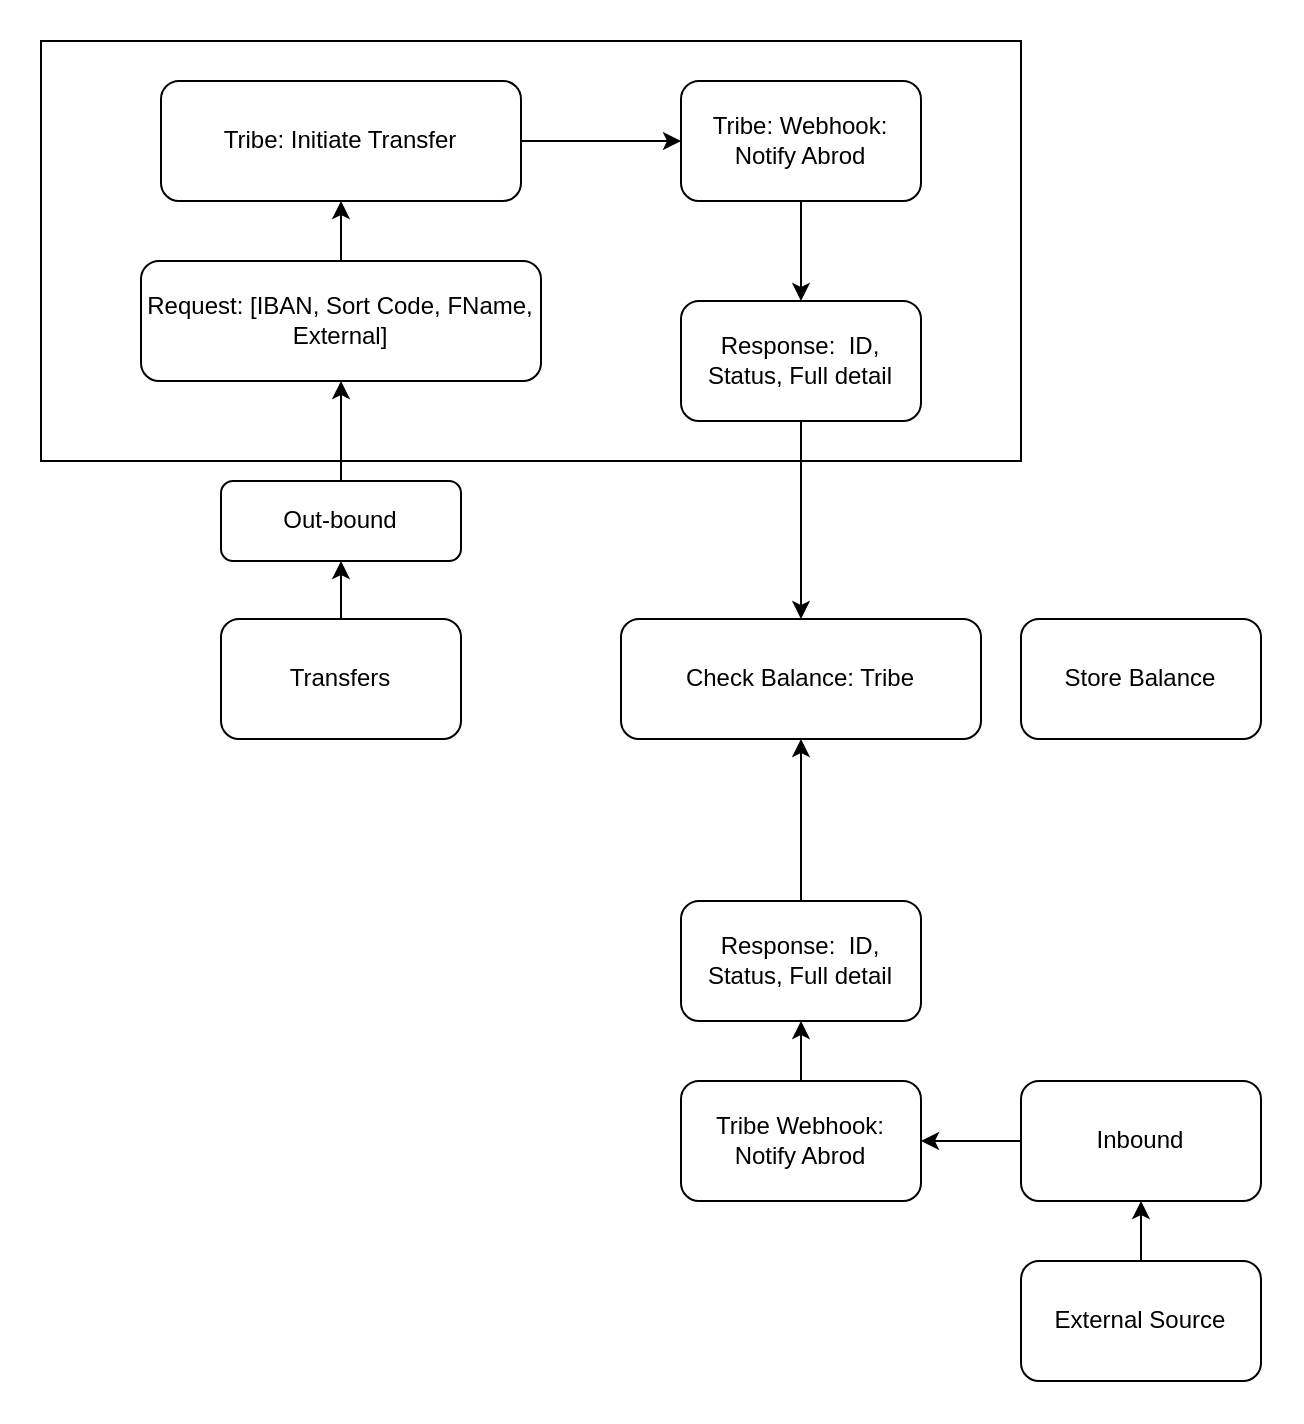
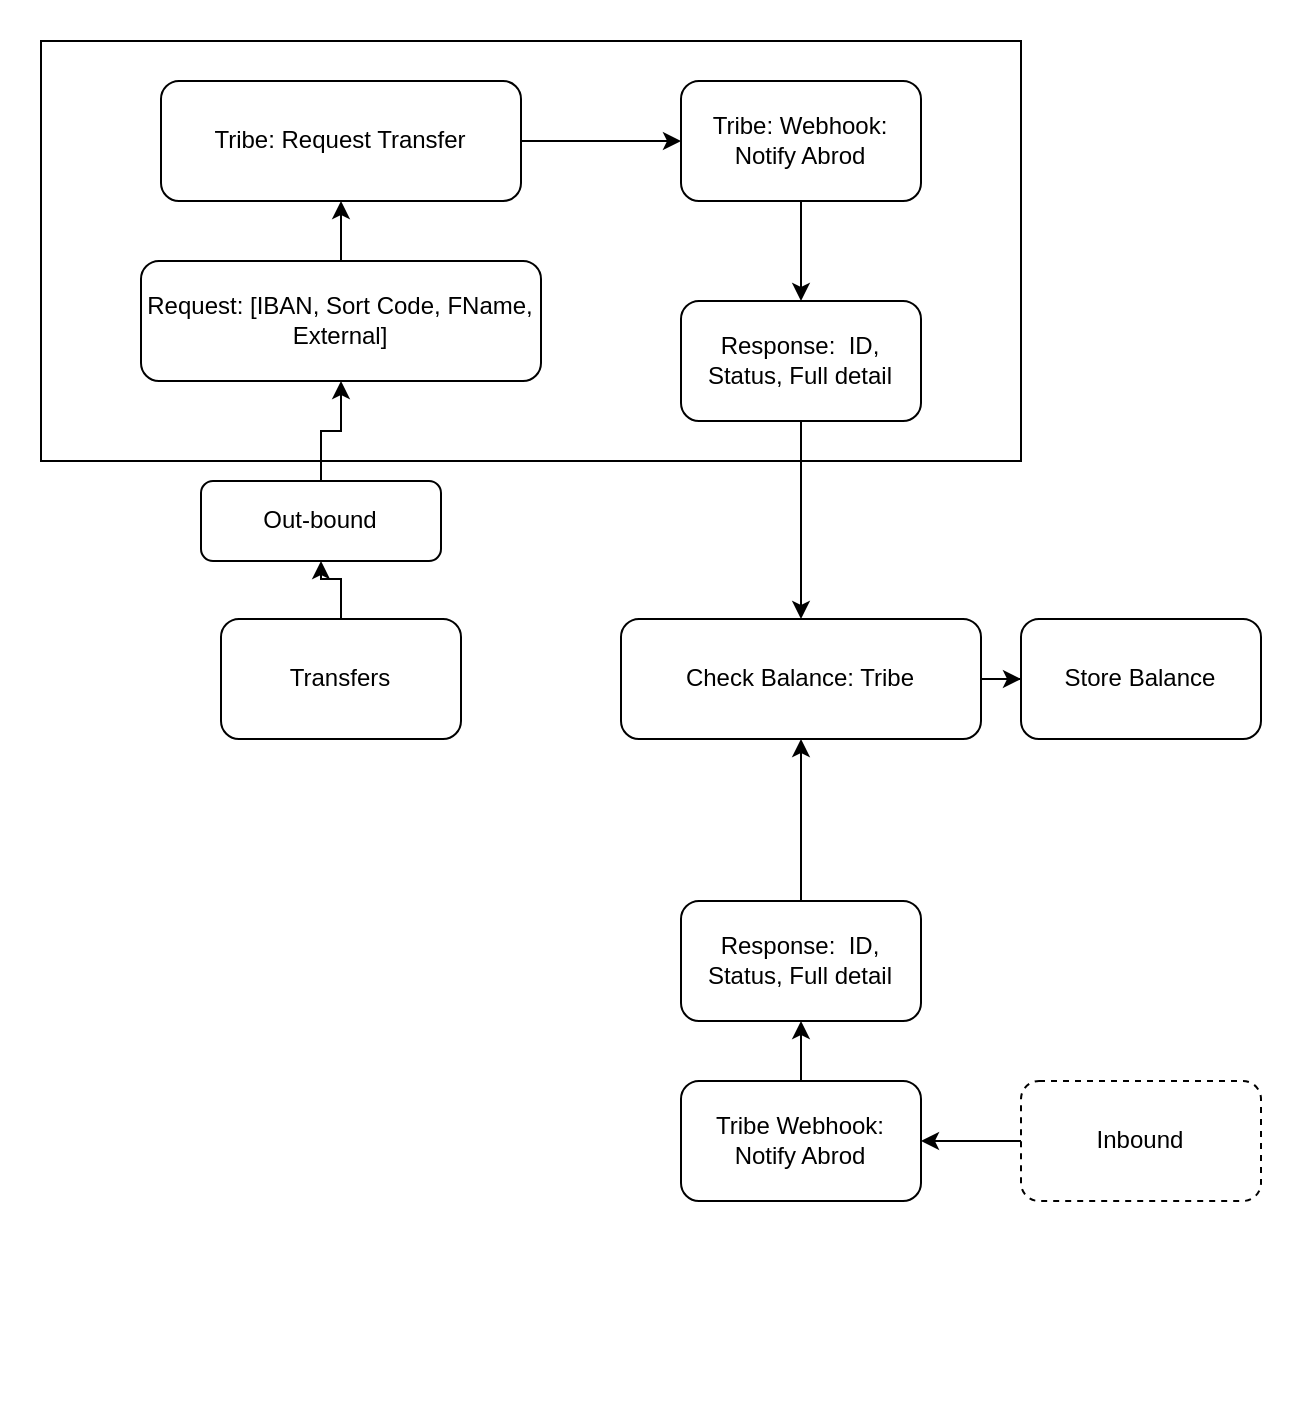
node "Tribe: Initiate Transfer": label "Tribe: Initiate Transfer" -> "Tribe: Request Transfer"
node "Out-bound": moved (341, 521) -> (321, 521)
edge "Check Balance: Tribe" -> "Store Balance": added
node "Inbound": style solid -> dashed
edge "External Source" -> "Inbound": removed
node "External Source": removed
